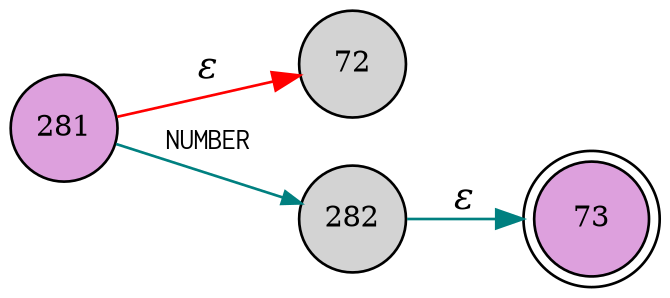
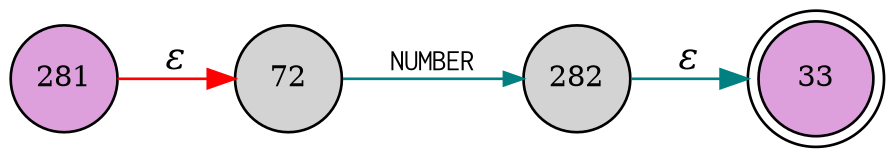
edge "281" -> "282": now "72" -> "282"
node "73": label "73" -> "33"
